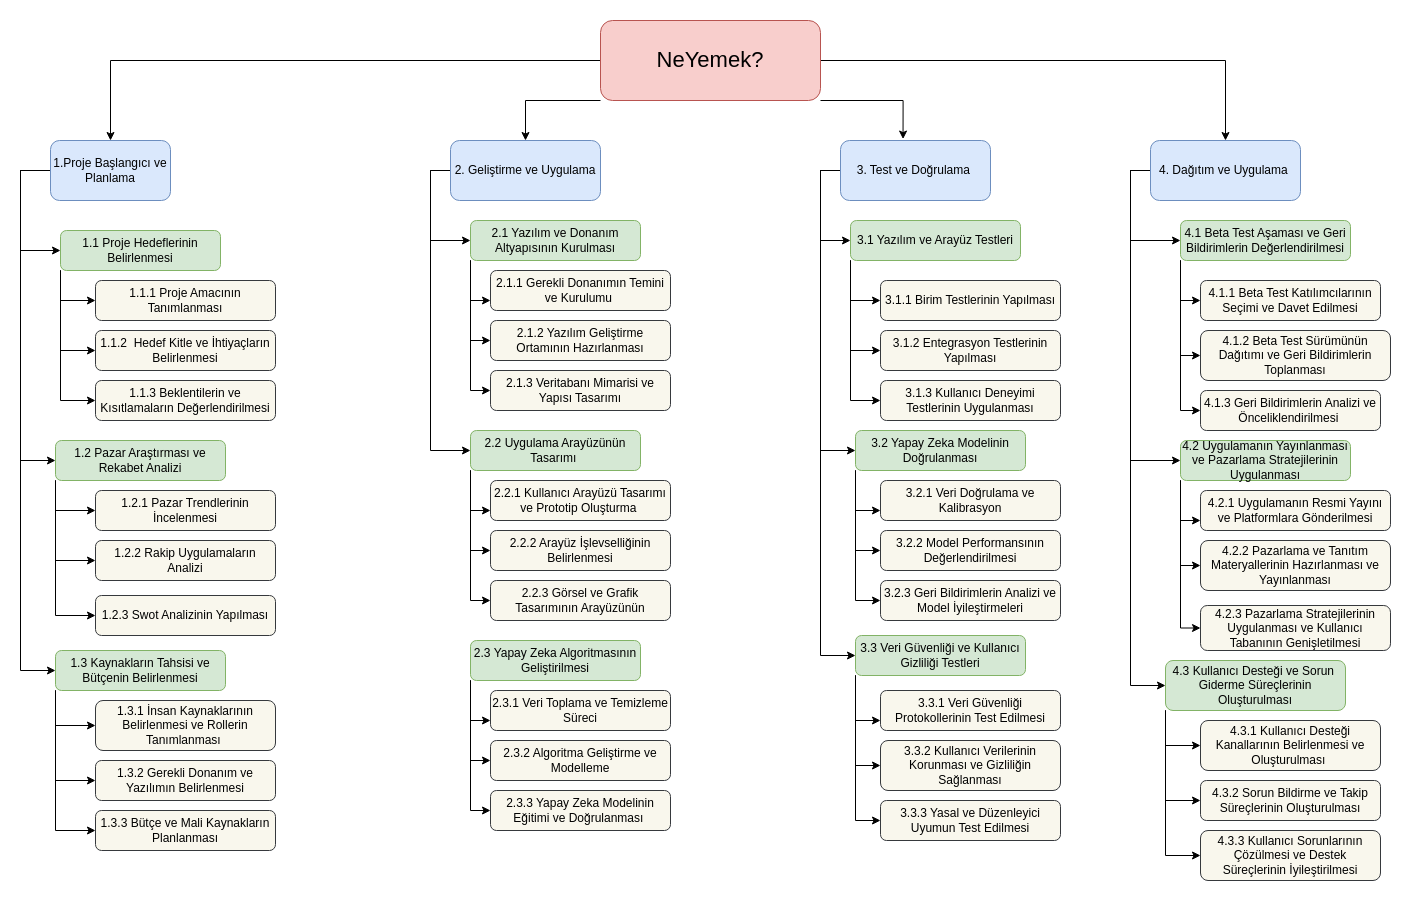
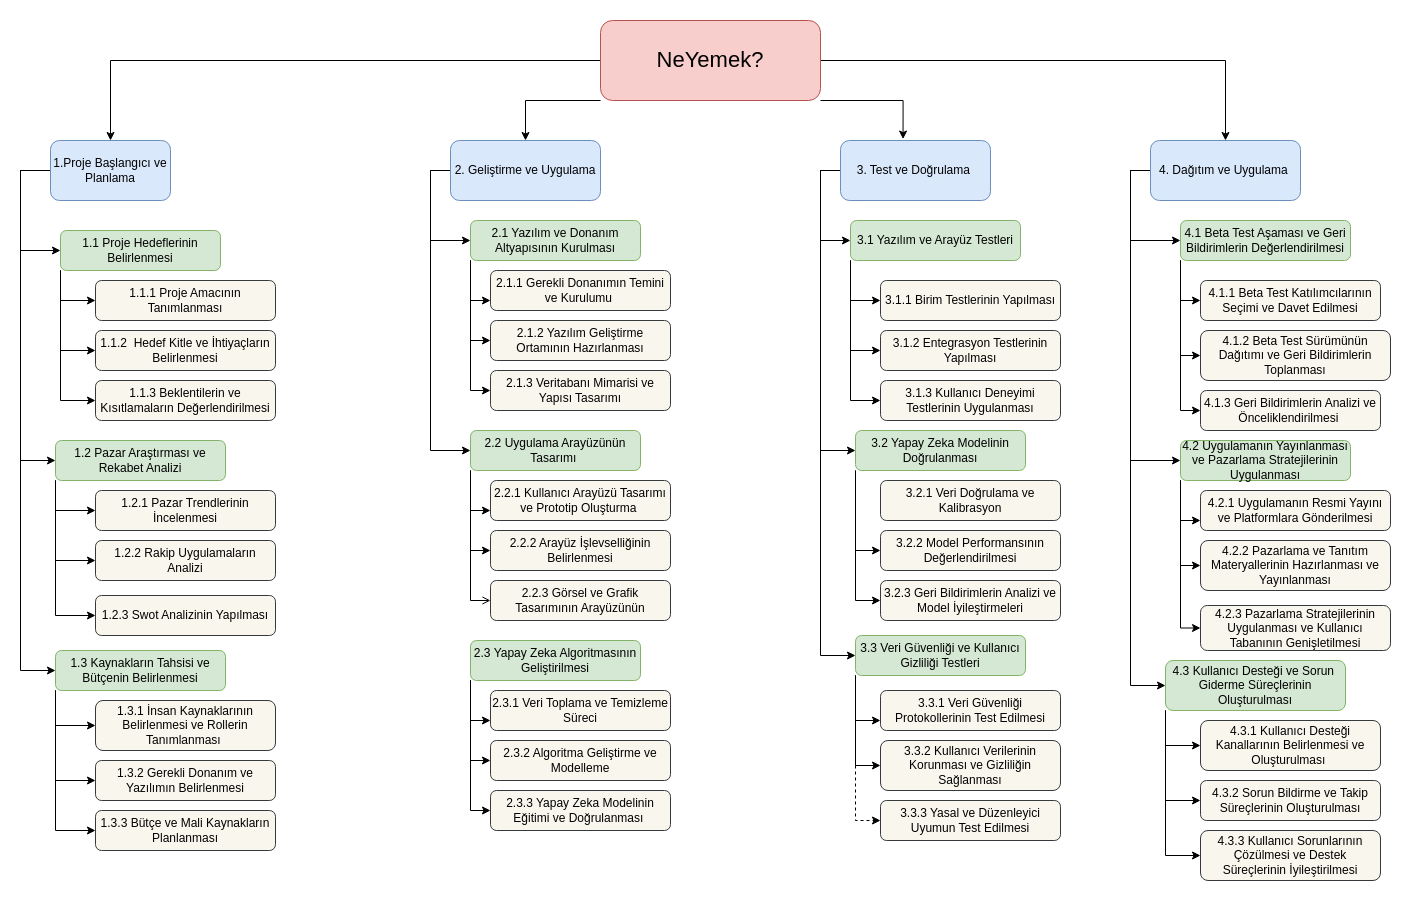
edge "3.2 Yapay Zeka Modelinin Doğrulanması" -> "3.2.1 Veri Doğrulama ve Kalibrasyon": removed
edge "2.2 Uygulama Arayüzünün Tasarımı" -> "2.2.3 Görsel ve Grafik Tasarımının Arayüzünün": arrowhead classic -> open
edge "3.3 Veri Güvenliği ve Kullanıcı Gizliliği Testleri" -> "3.3.3 Yasal ve Düzenleyici Uyumun Test Edilmesi": style solid -> dashed
